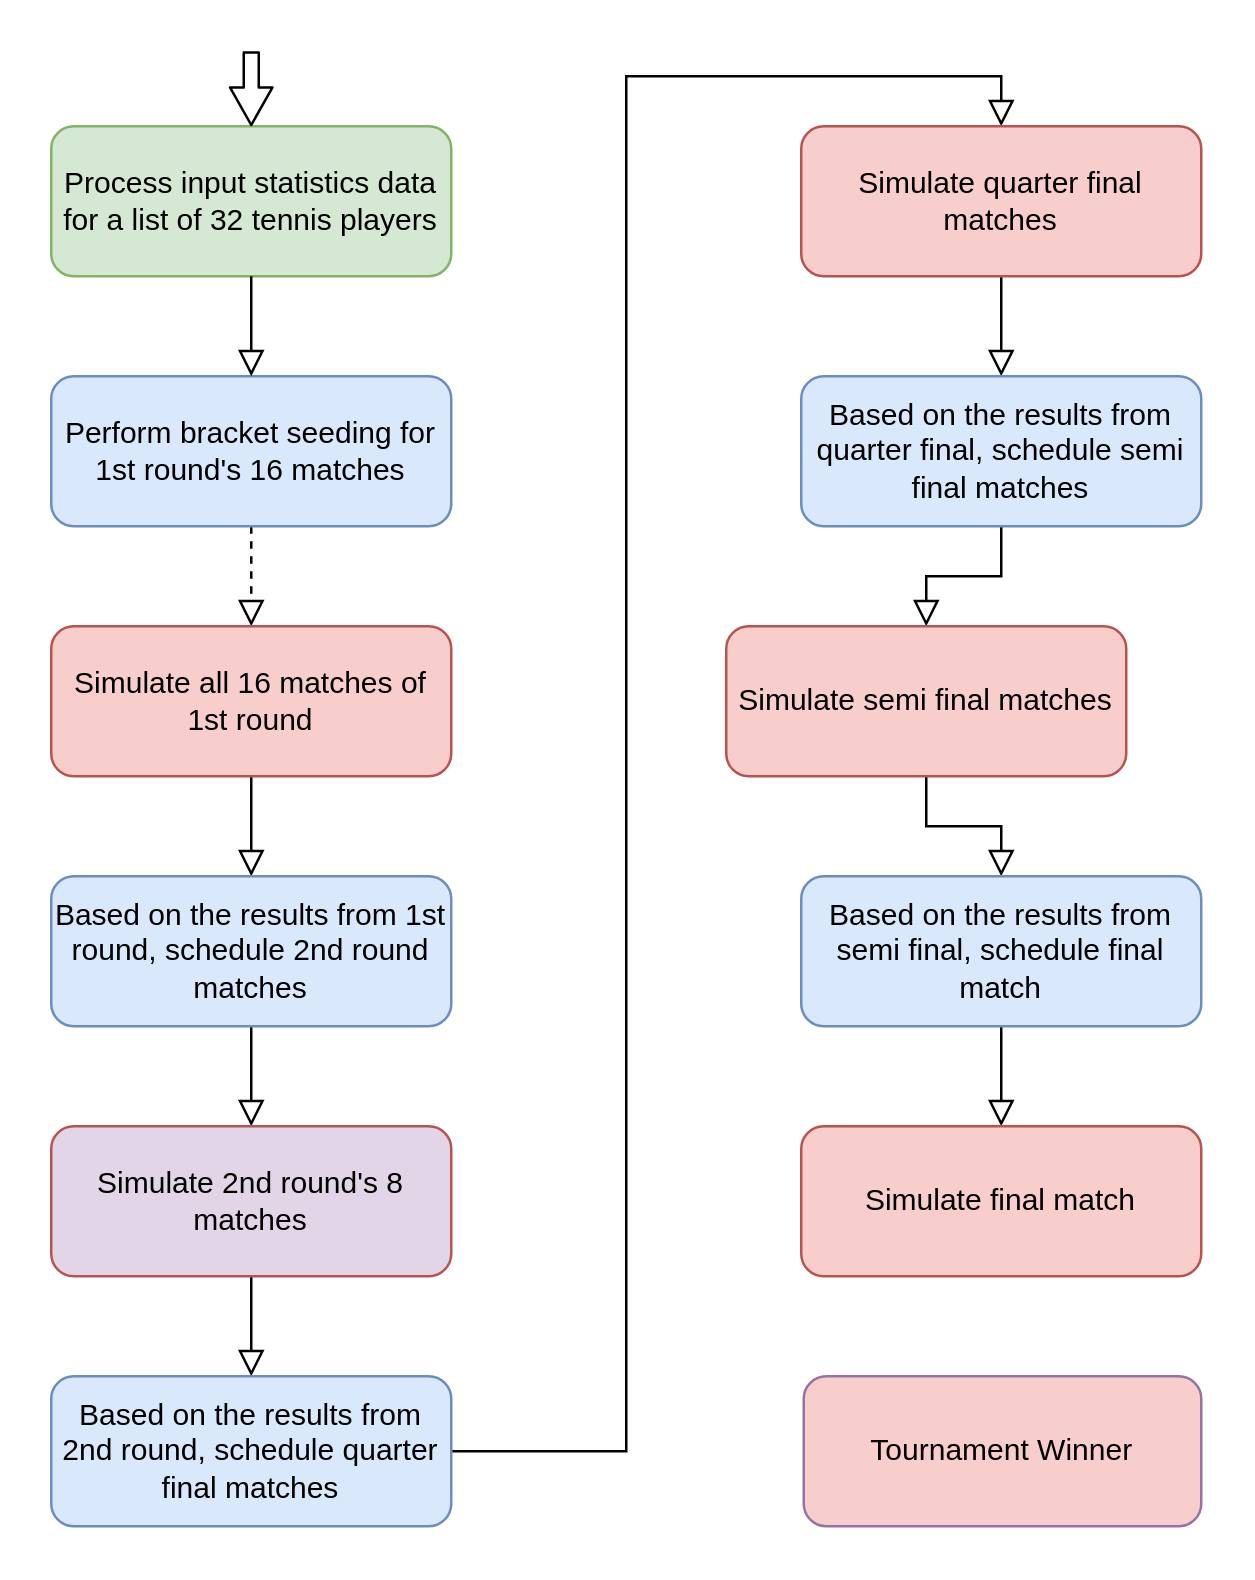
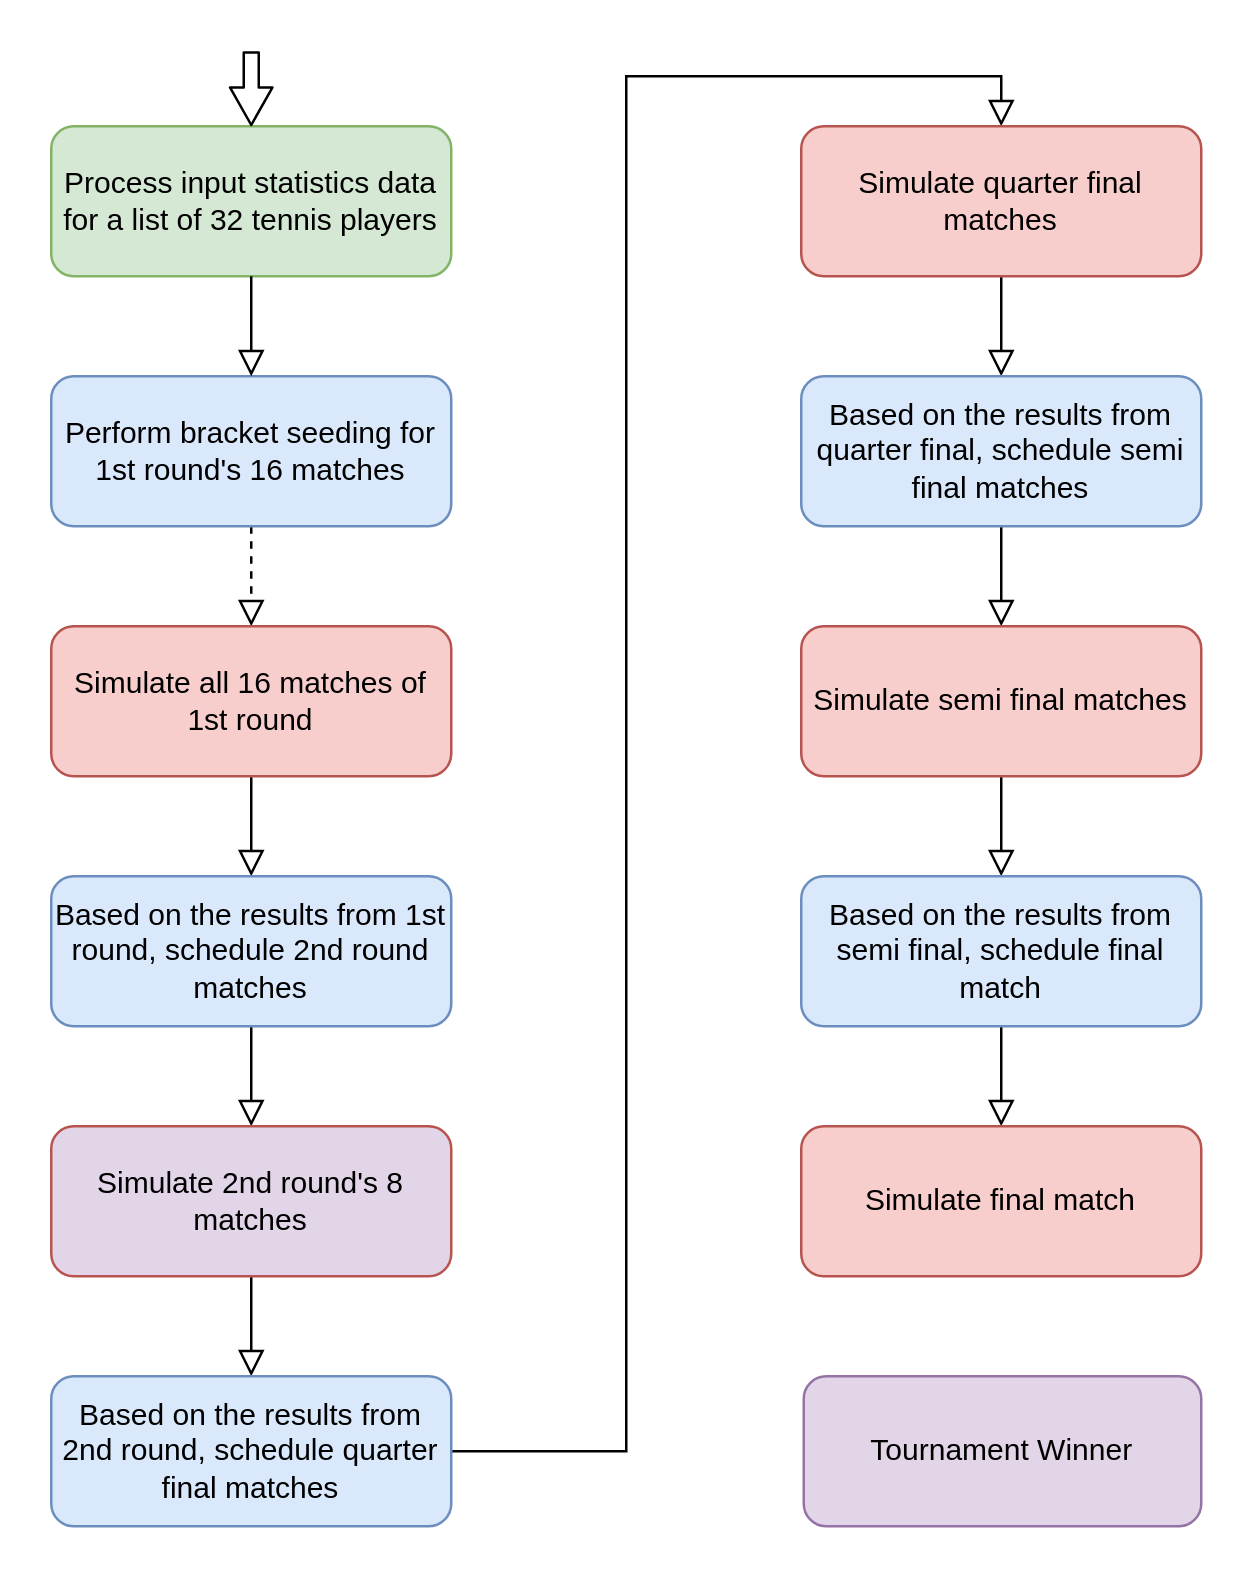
node "Simulate semi final matches": moved (926, 701) -> (1001, 701)
node "Tournament Winner": fillcolor #f8cecc -> #e1d5e7
